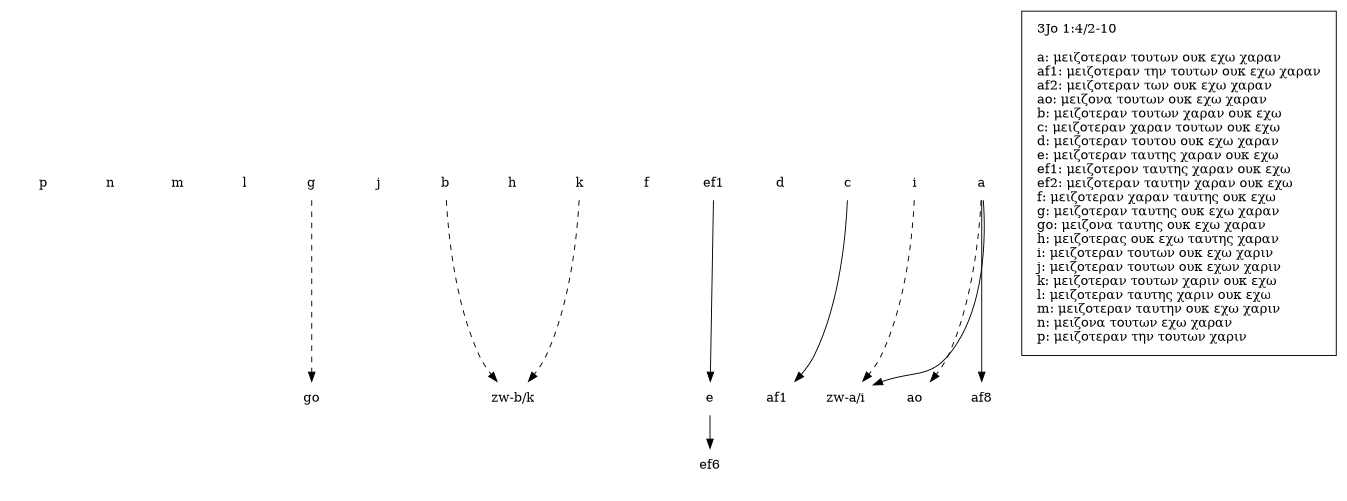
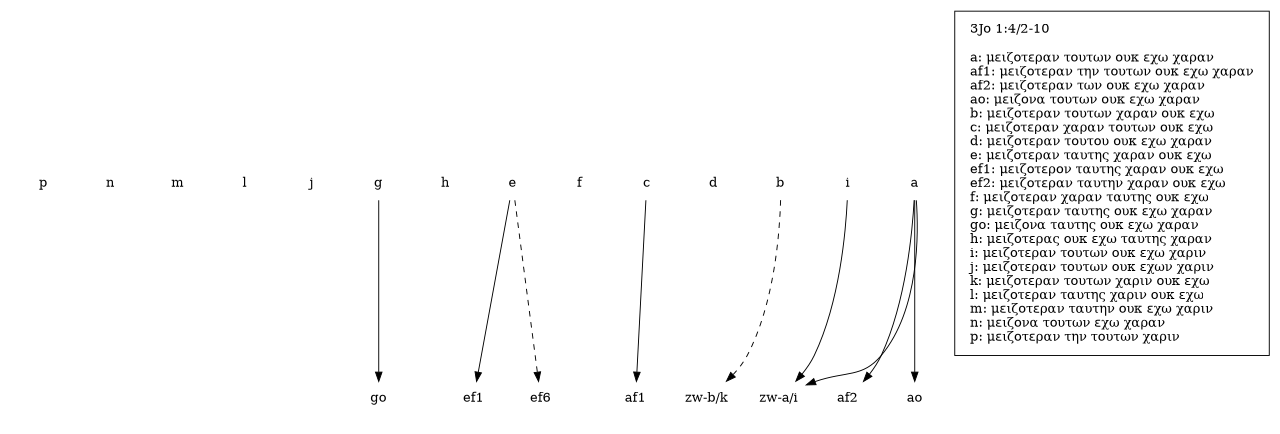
node "k": removed
edge "g" -> "go": style dashed -> solid
edge "ef1" -> "e": reversed
edge "i" -> "zw-a/i": style dashed -> solid
edge "a" -> "ao": style dashed -> solid
node "af8": label "af8" -> "af2"
edge "e" -> "ef6": style solid -> dashed
